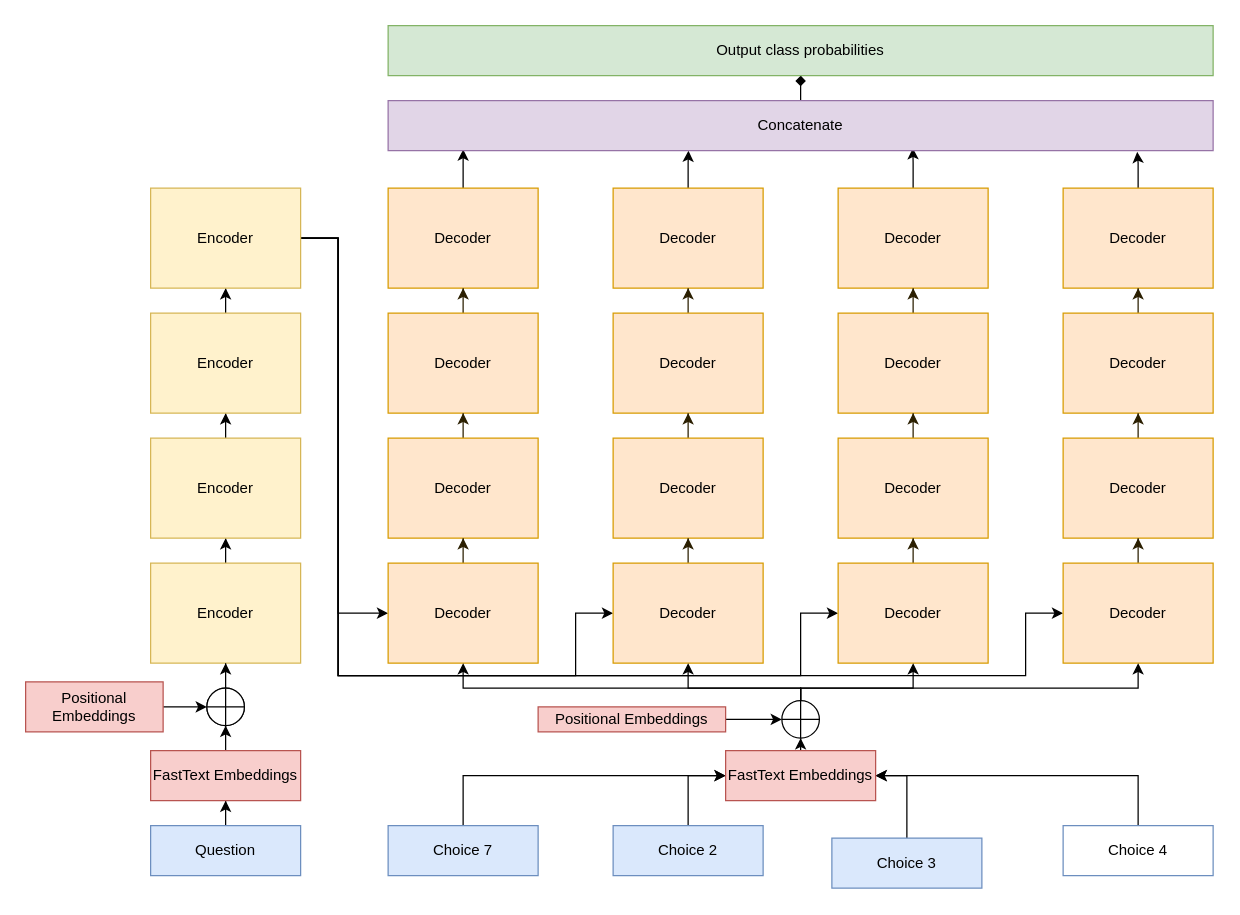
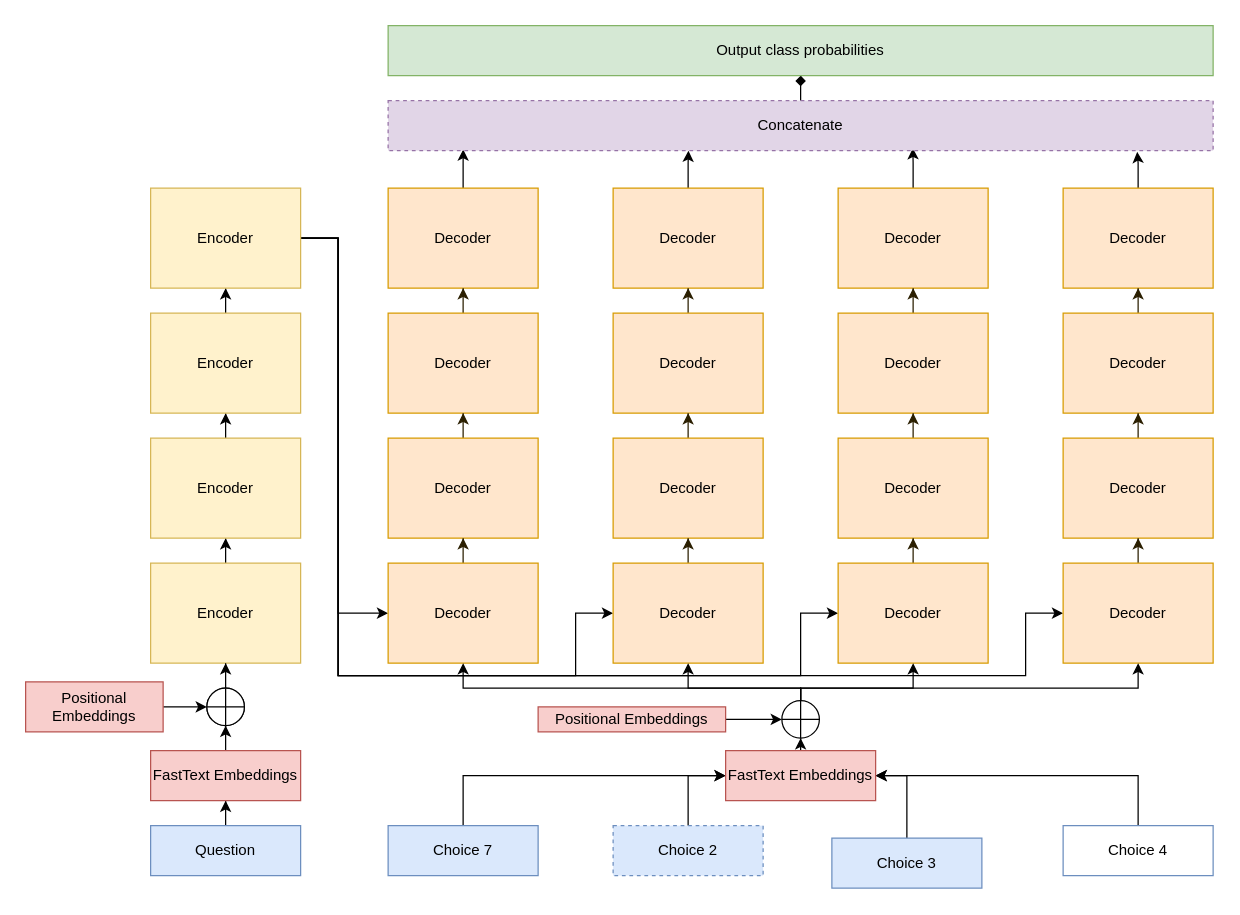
node "Concatenate": style solid -> dashed
node "Choice 2": style solid -> dashed
